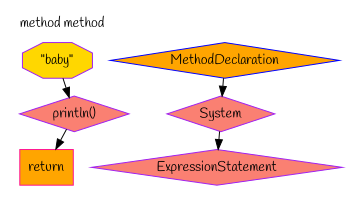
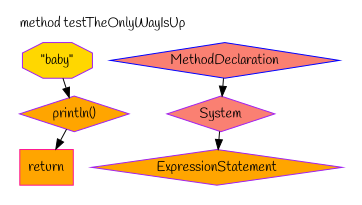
cluster "method method": label "method method" -> "method testTheOnlyWayIsUp"
node "MethodDeclaration": fillcolor orange -> salmon
node "println()": fillcolor salmon -> orange
node "ExpressionStatement": fillcolor salmon -> orange
